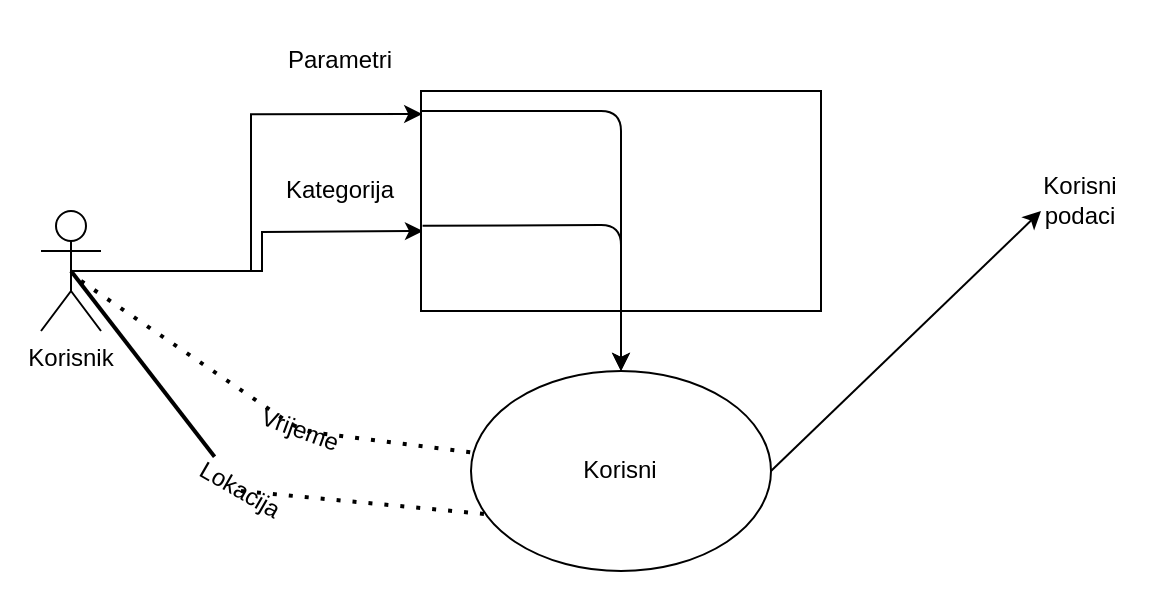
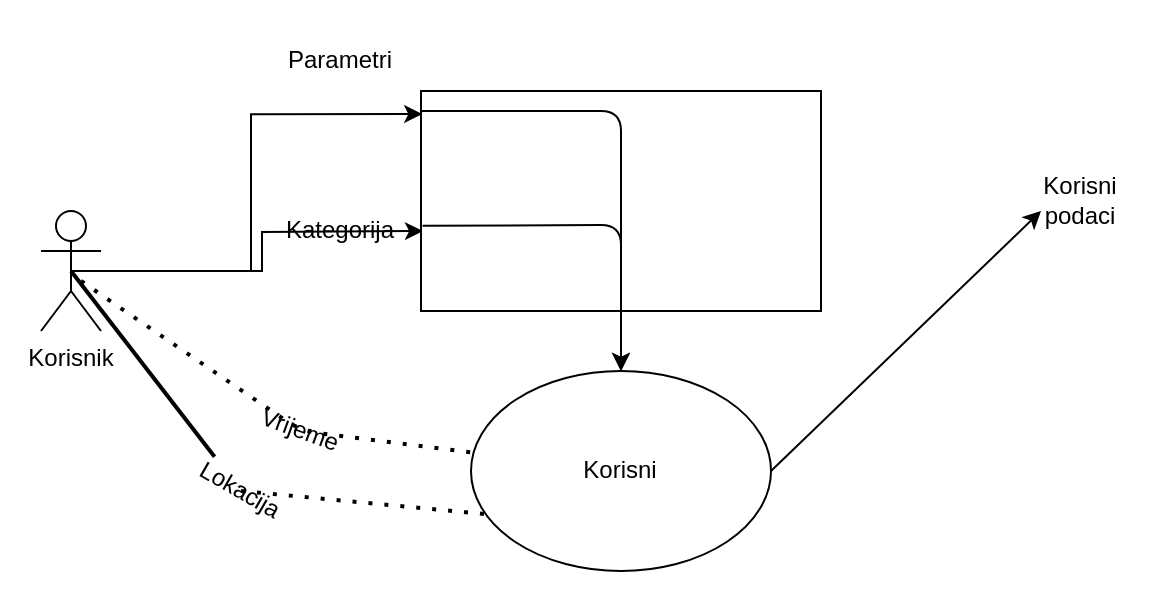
node "Kategorija": moved (341, 191) -> (341, 231)
